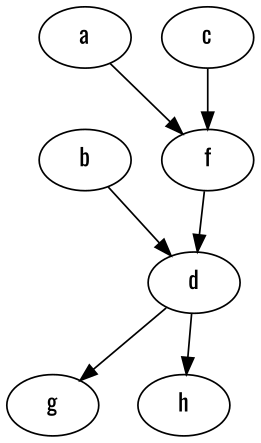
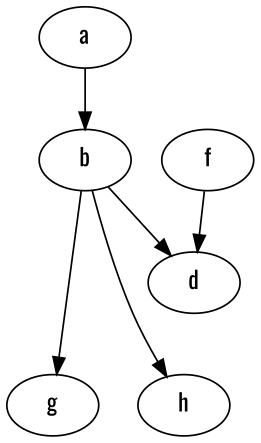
node "c": removed
edge "a" -> "f": now "a" -> "b"
edge "d" -> "h": now "b" -> "h"
edge "d" -> "g": now "b" -> "g"
